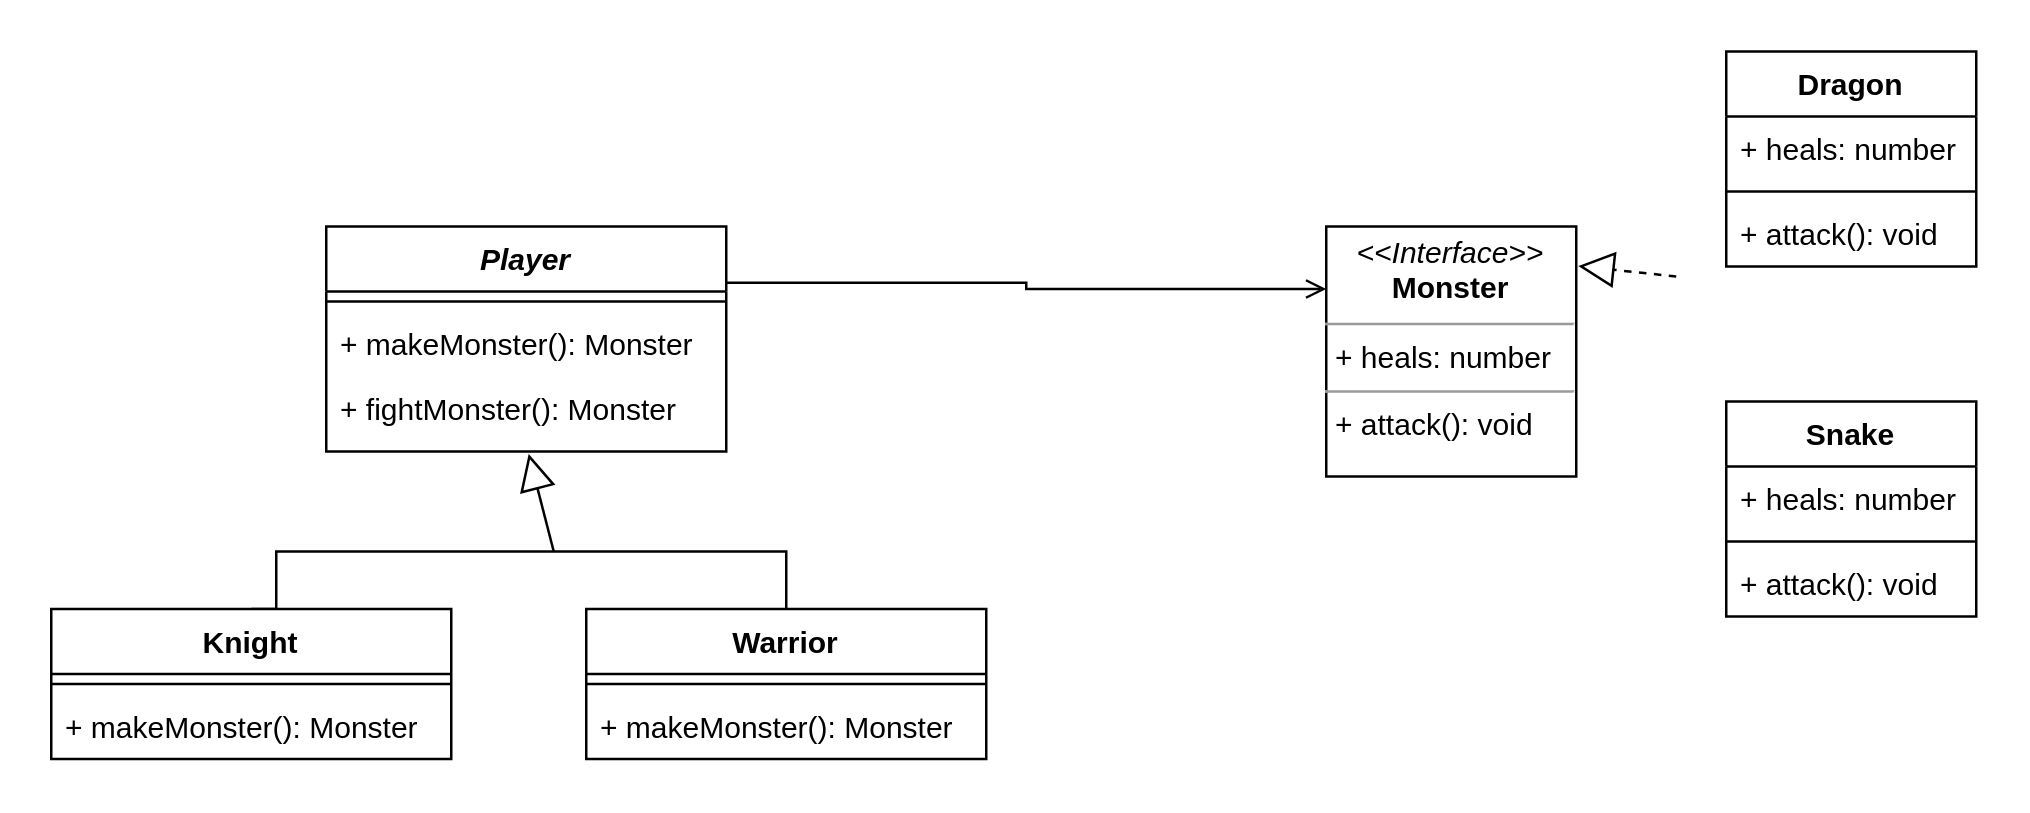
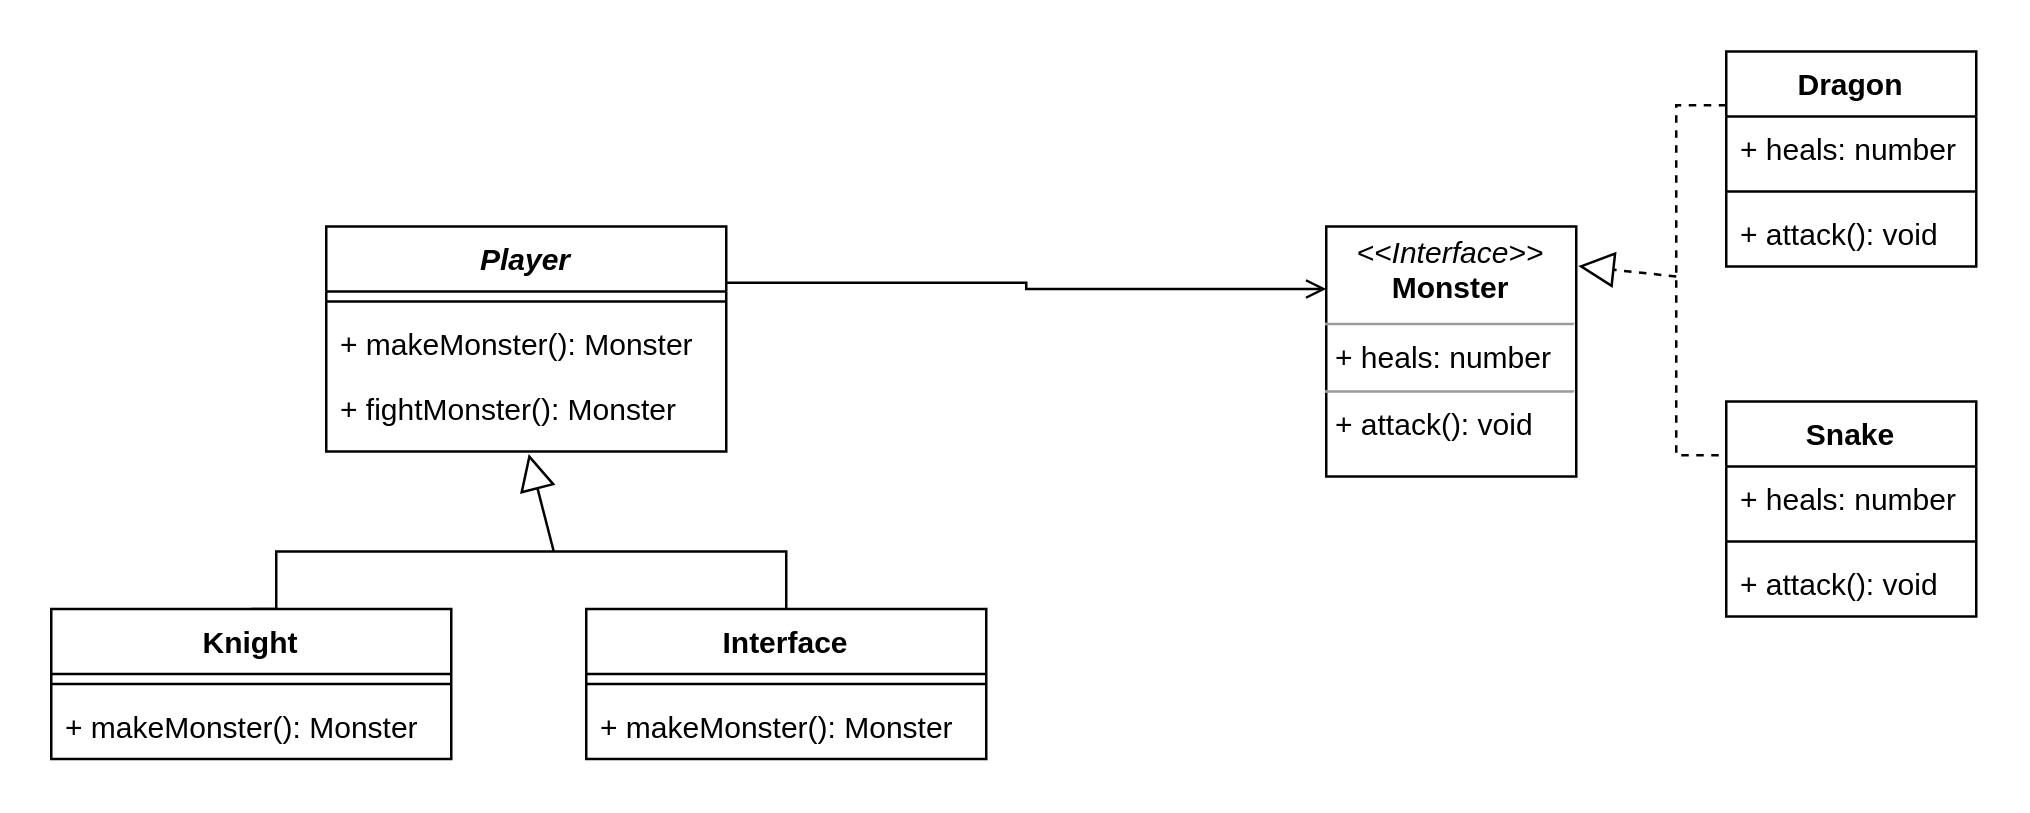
edge "Dragon" -- "Snake": added
node "Warrior": label "Warrior" -> "Interface"
